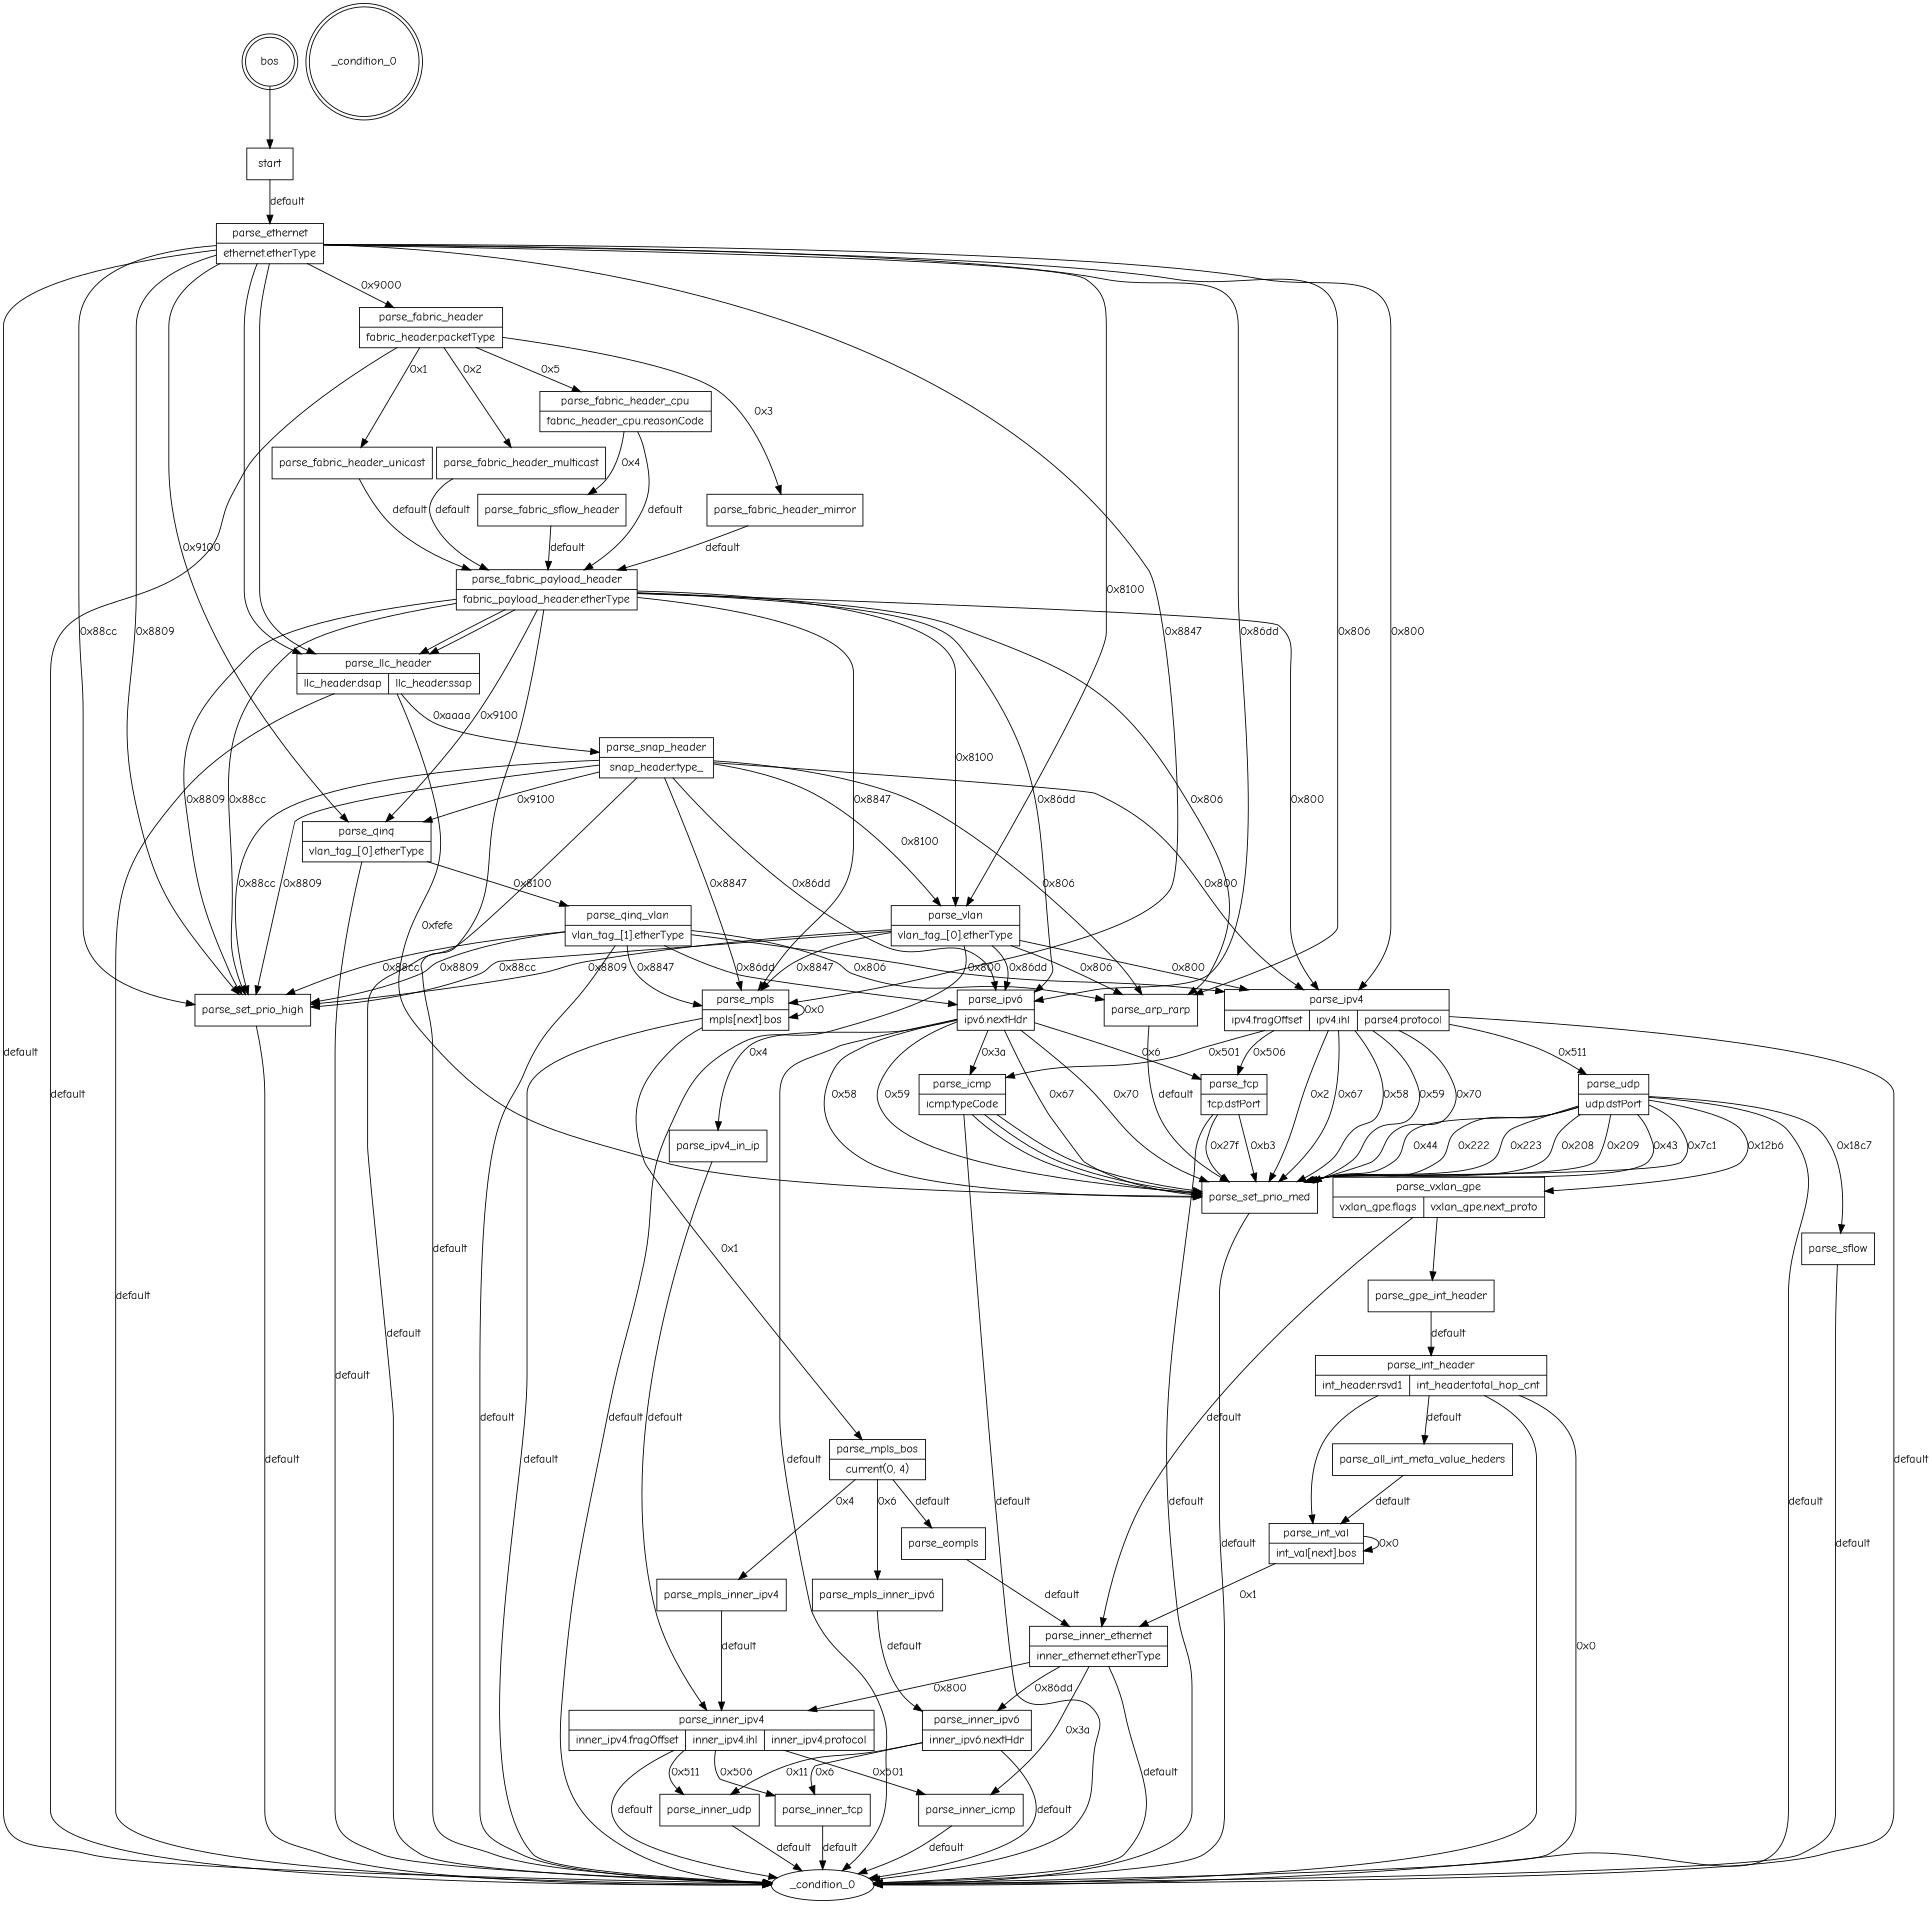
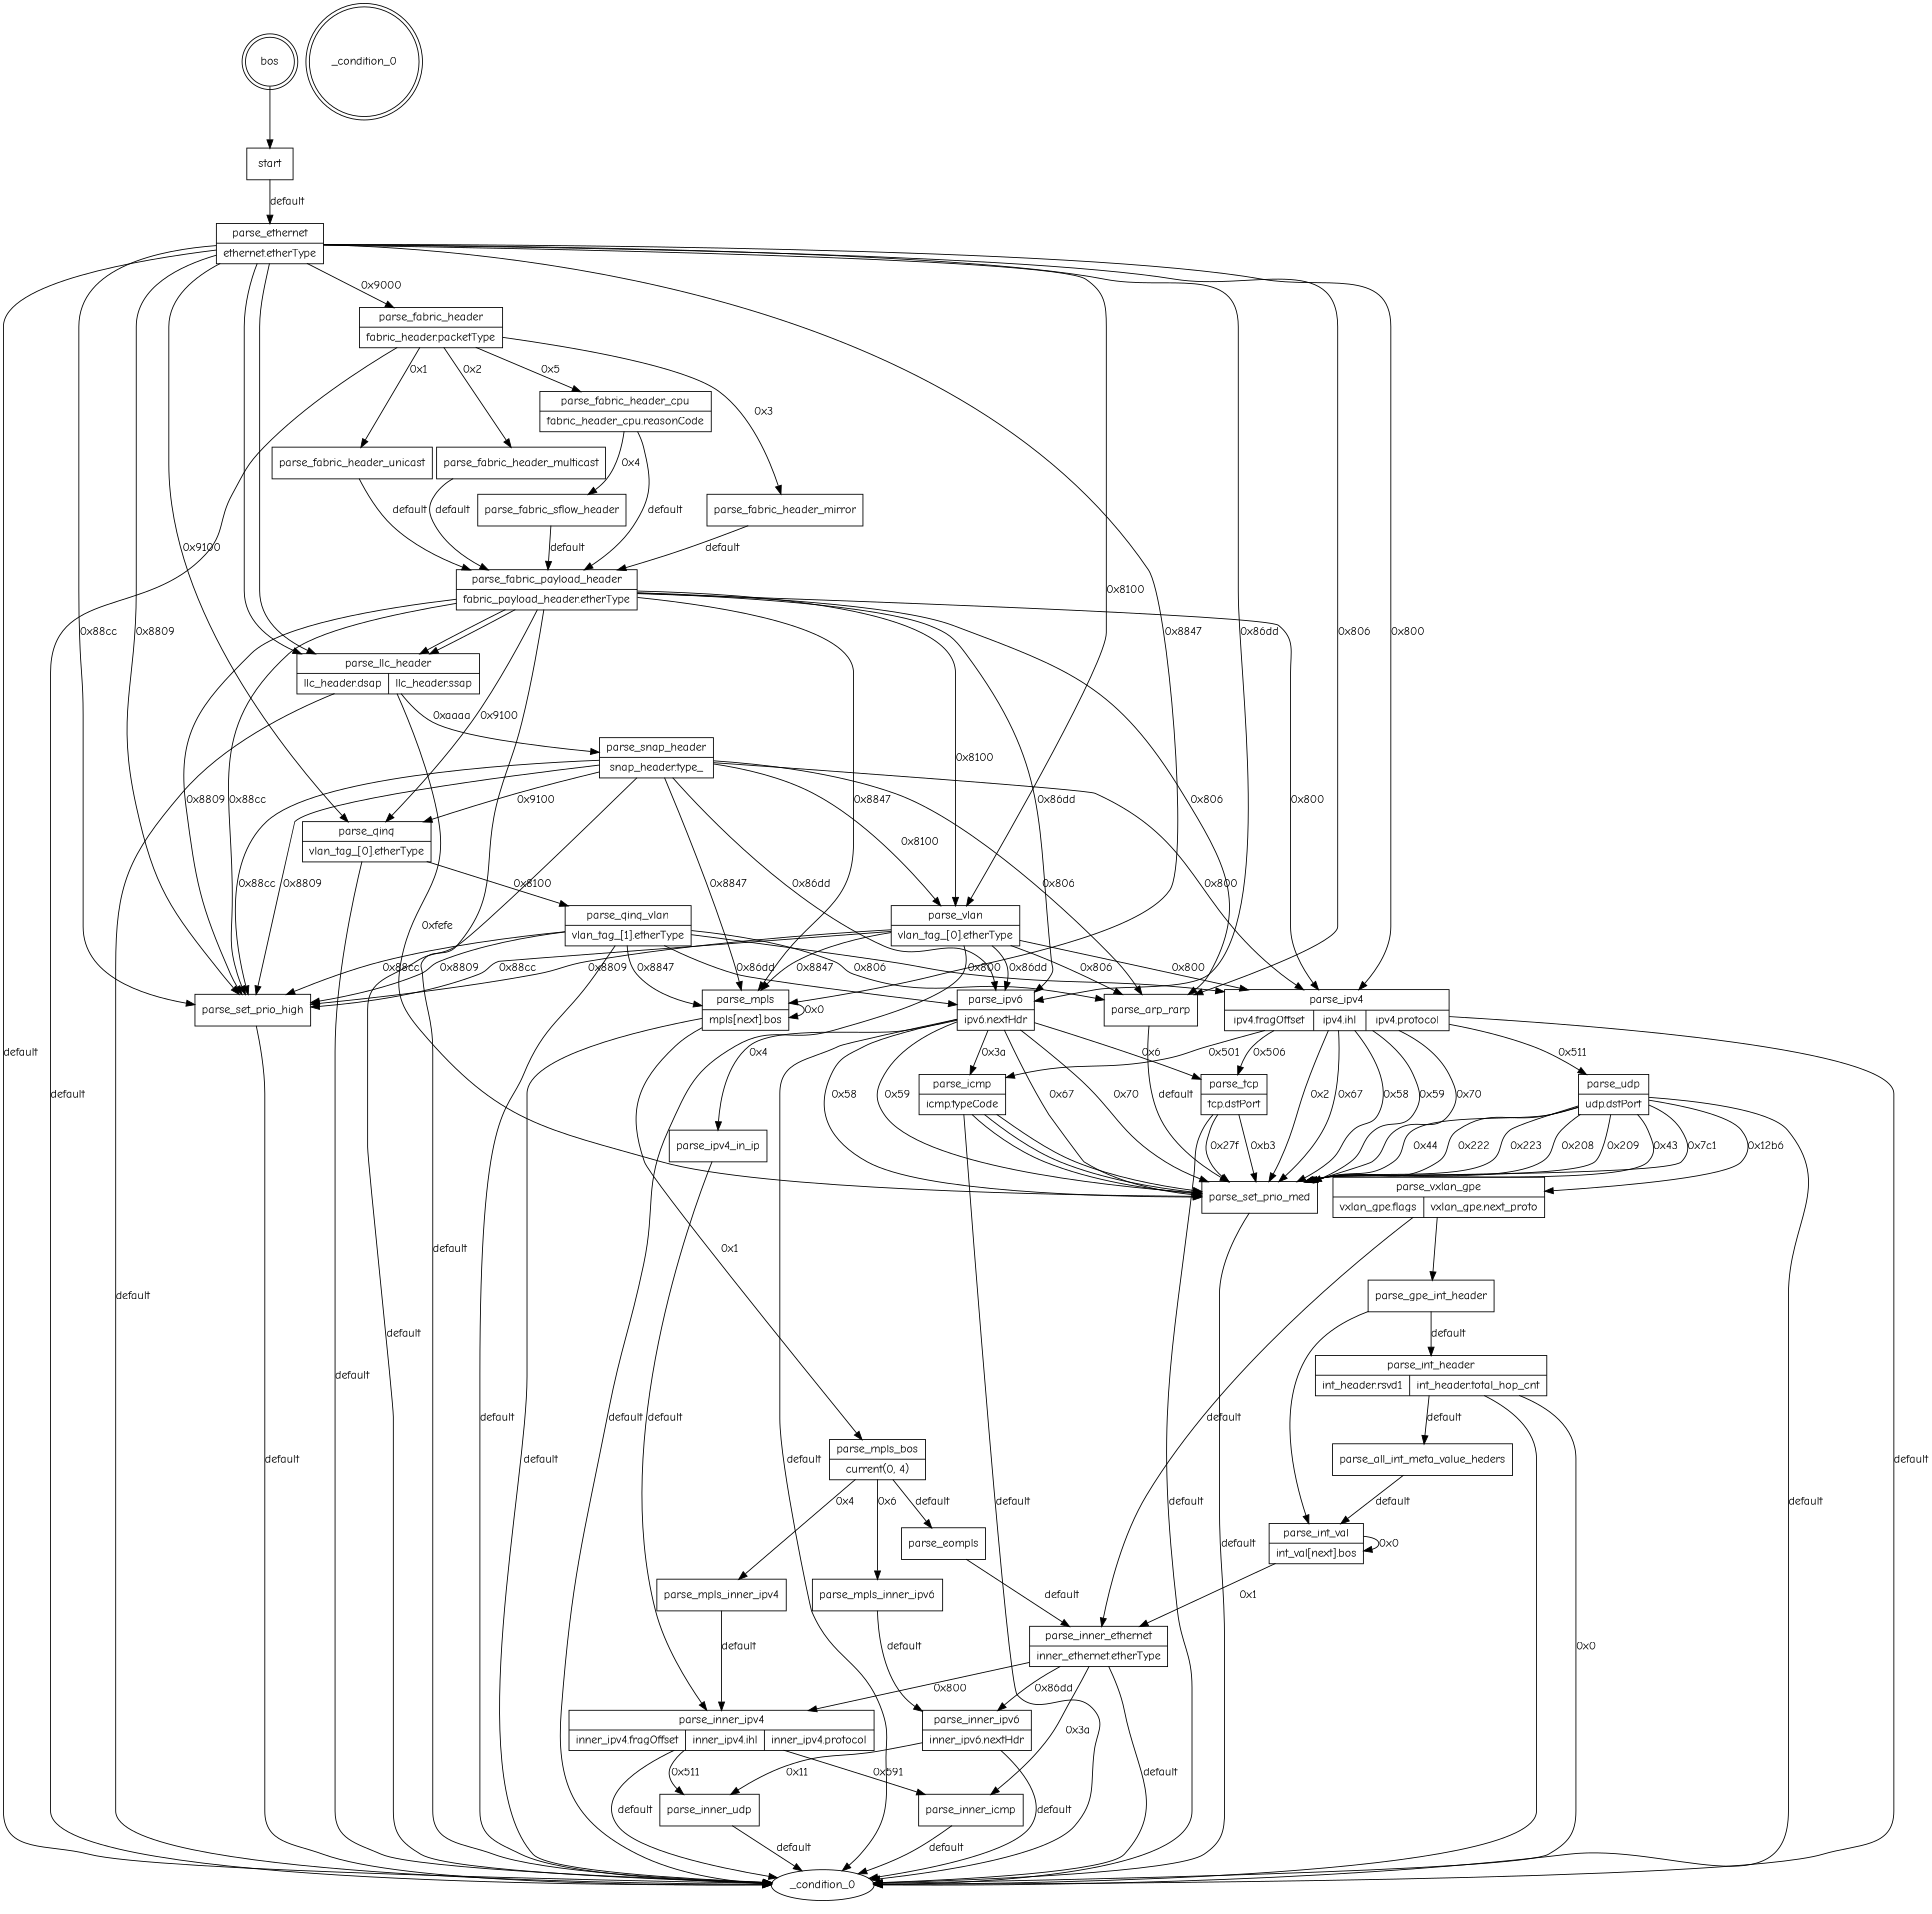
node "parse_ipv4": text "parse4.protocol" -> "ipv4.protocol"
node "parse_sflow": removed
edge "parse_int_header" -> "parse_int_val": now "parse_gpe_int_header" -> "parse_int_val"
edge "parse_inner_ipv4" -> "parse_inner_icmp": label "0x501" -> "0x591"
node "parse_inner_tcp": removed
